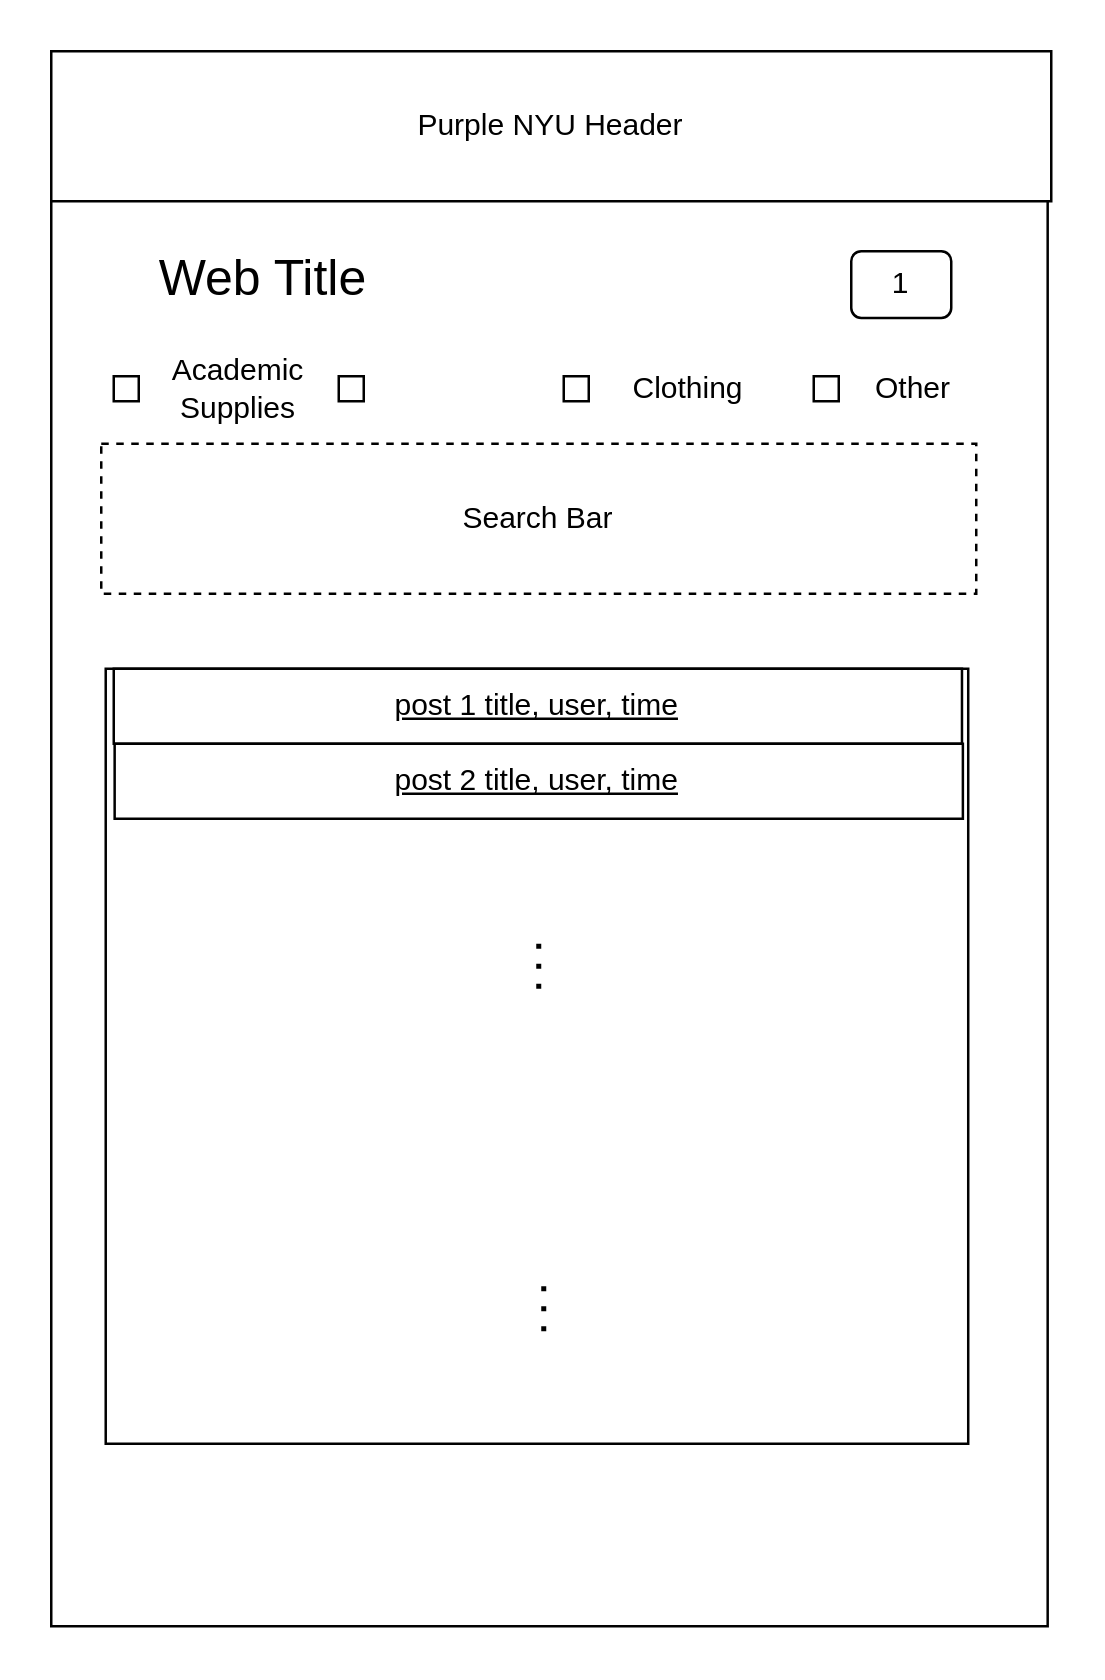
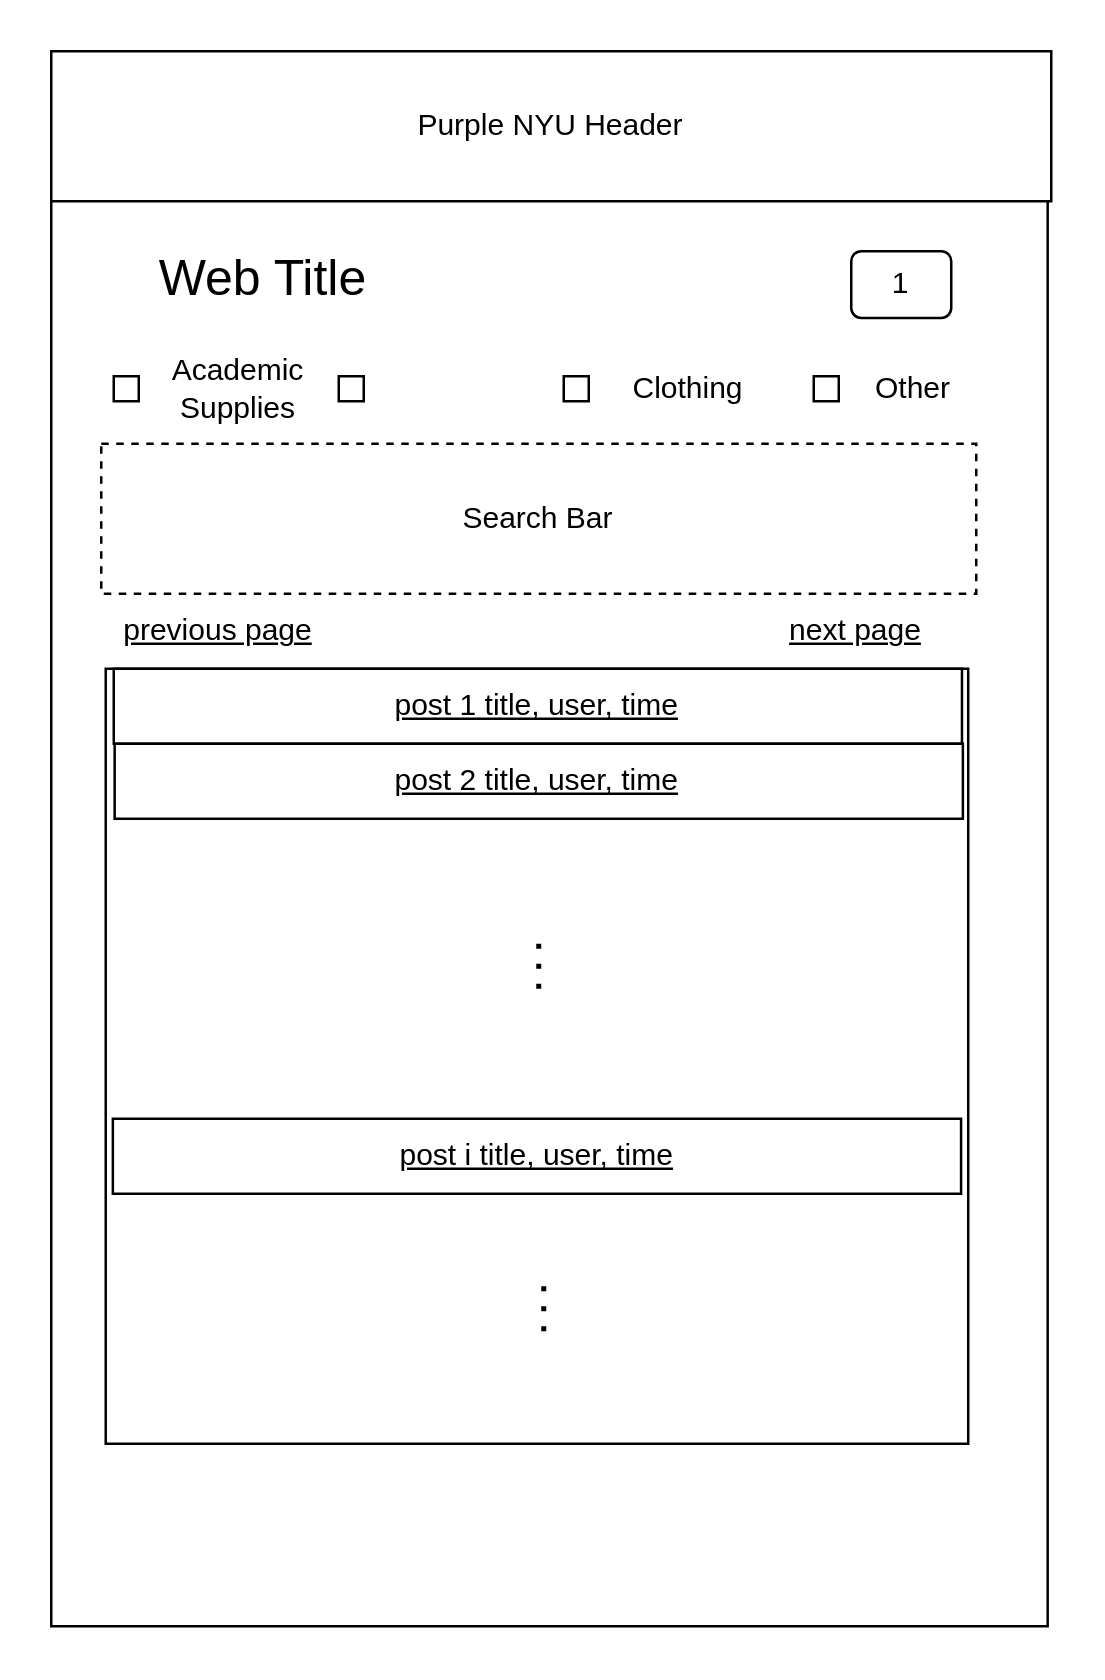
node "previous page": added
node "next page": added
node "post i title, user, time": added
